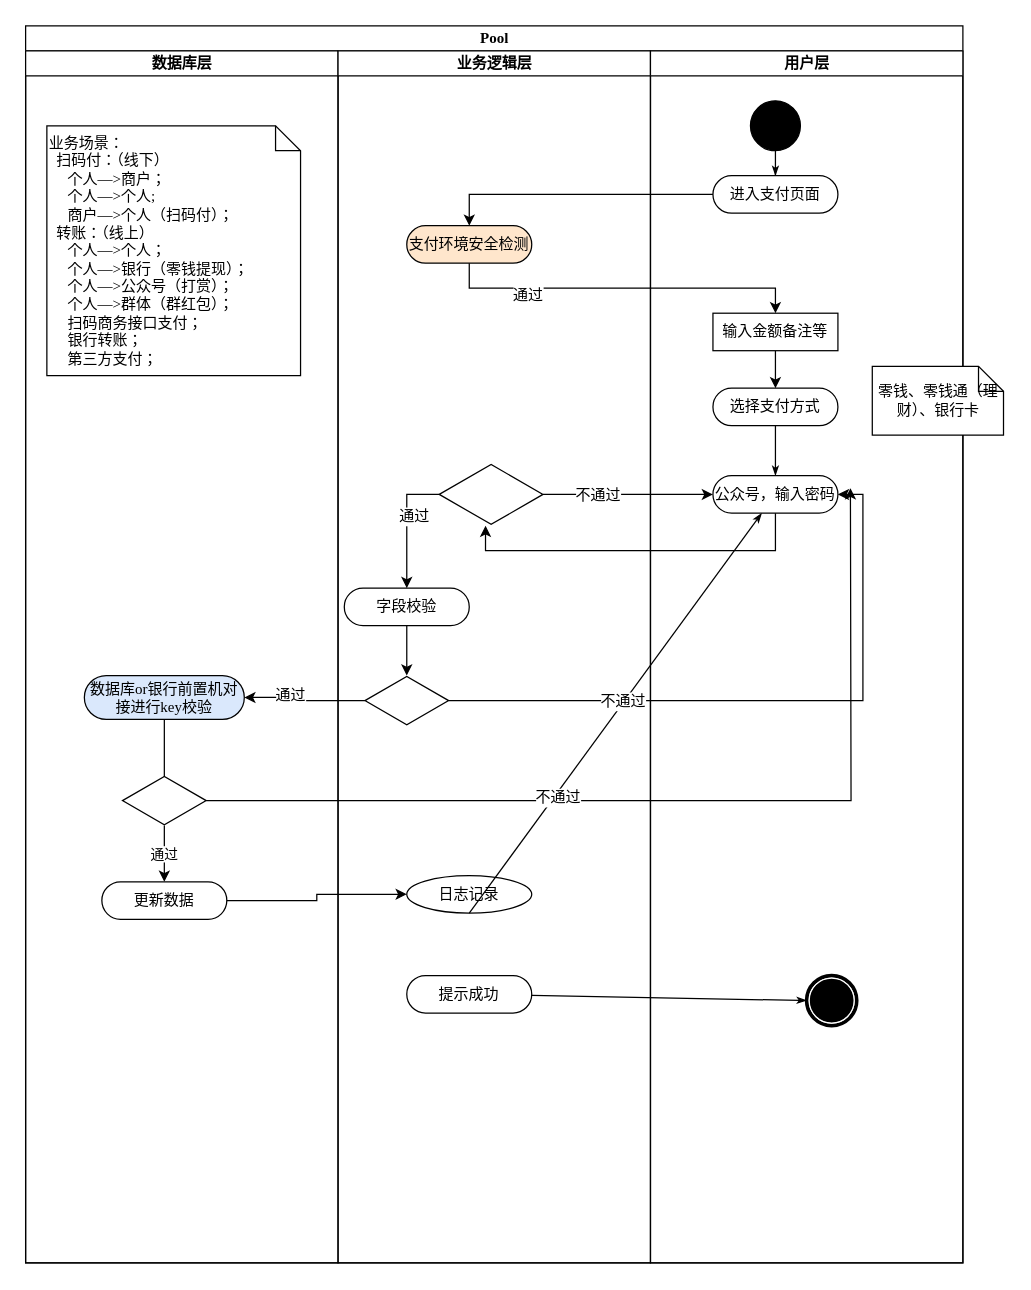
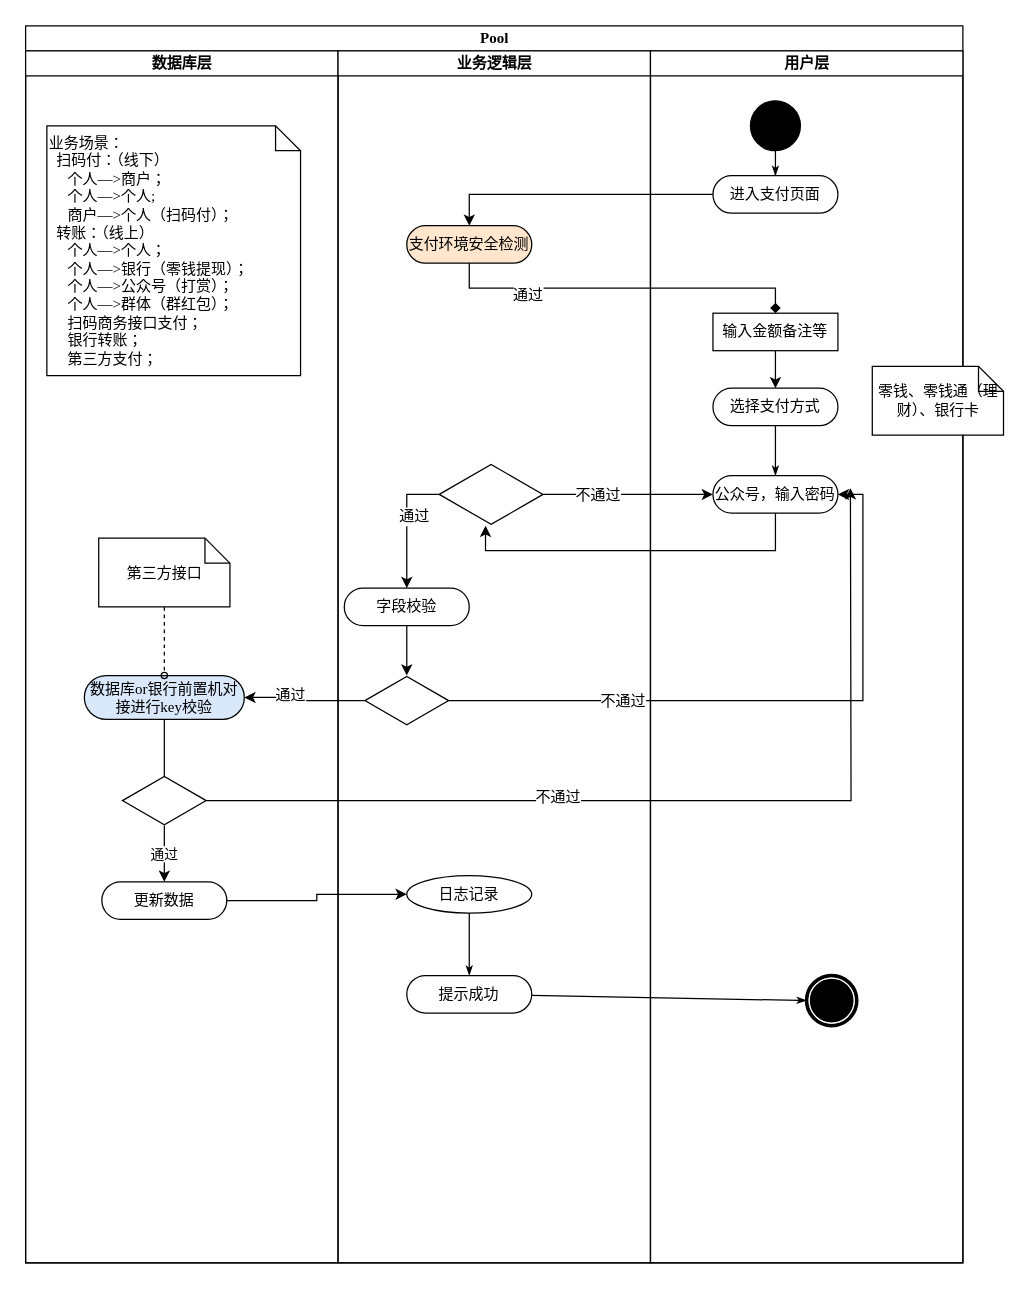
edge "支付环境安全检测" -> "输入金额备注等": arrowhead classic -> diamond
node "第三方接口": added
edge "日志记录" -> "公众号，输入密码": now "日志记录" -> "提示成功"
edge "第三方接口" -> "数据库or银行前置机对接进行key校验": added
